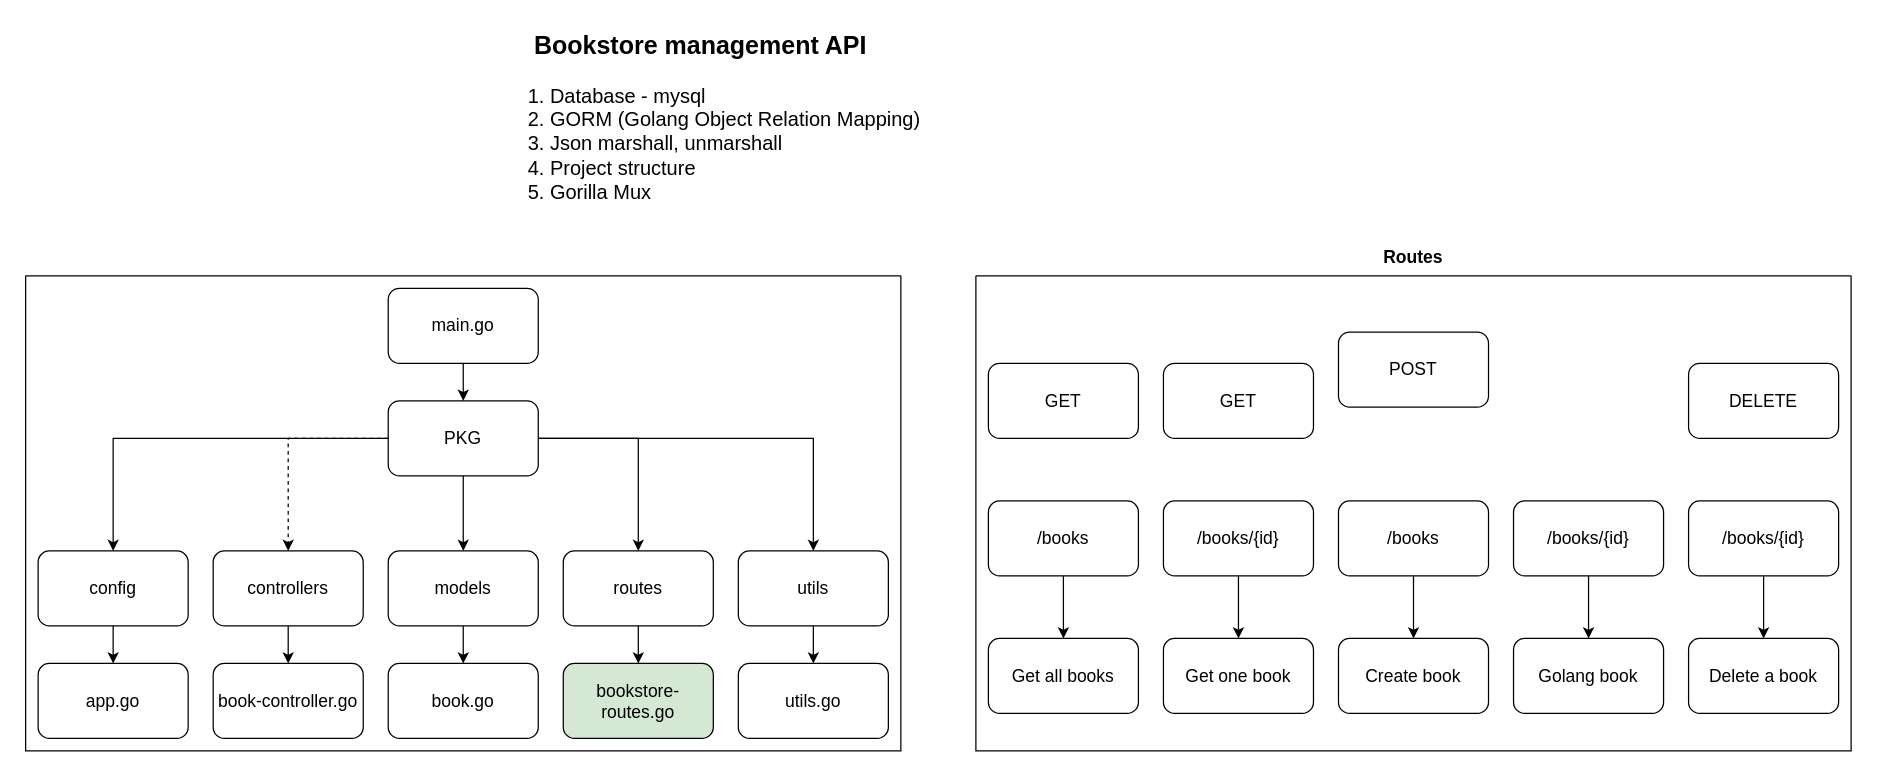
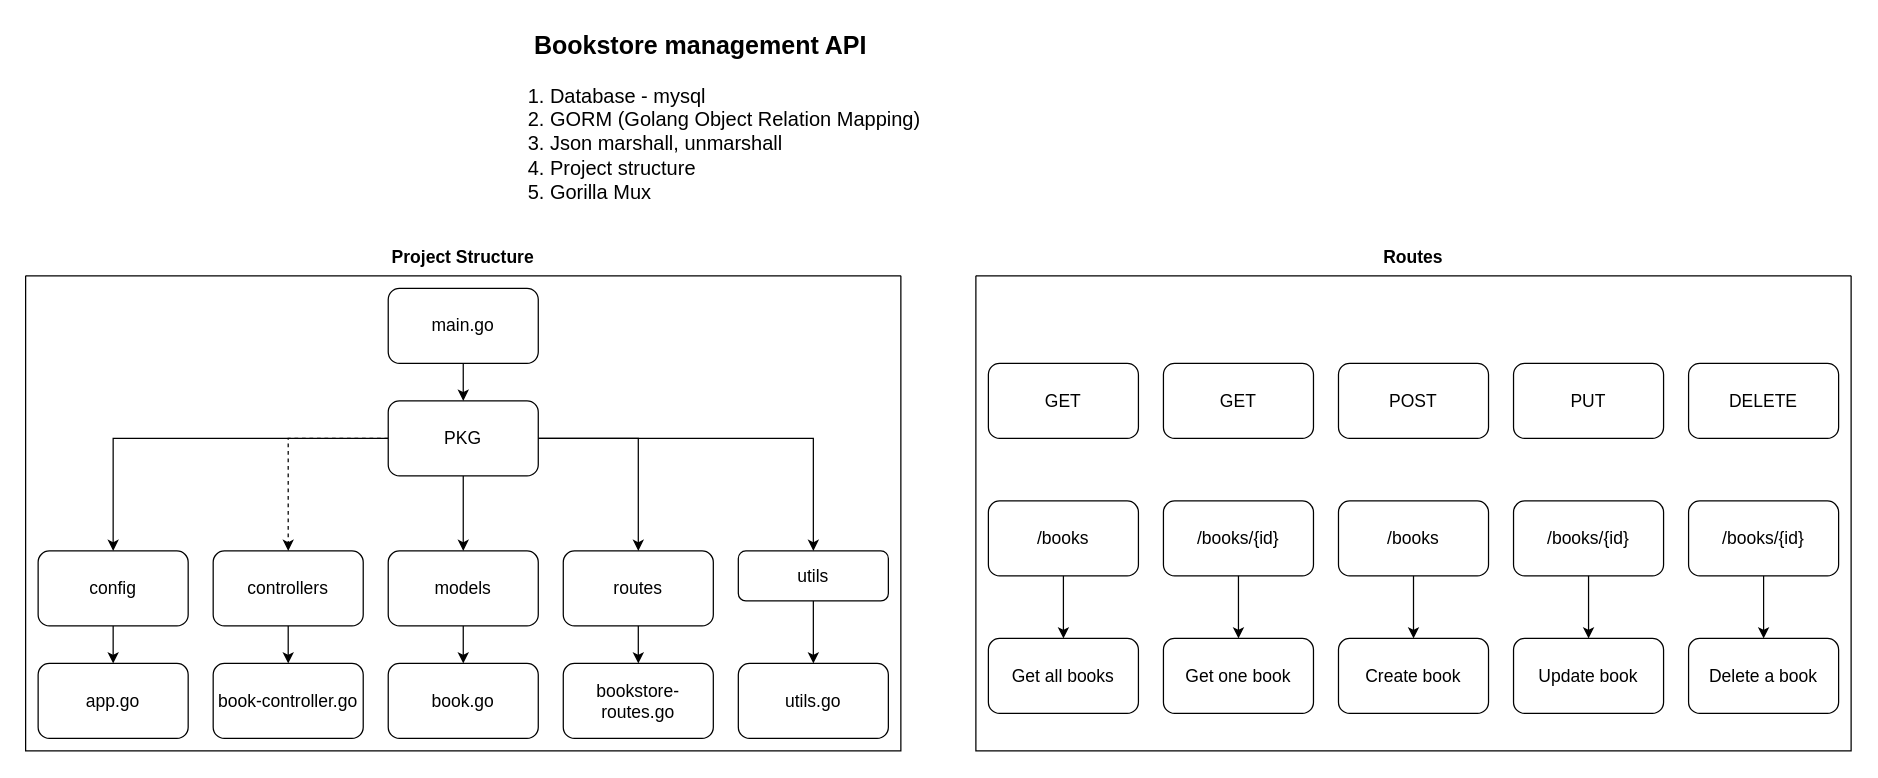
node "Project Structure": added
node "POST": moved (1413, 369) -> (1413, 401)
node "PUT": added
node "utils": size 150x75 -> 150x50
node "Golang book": label "Golang book" -> "Update book"
node "bookstore-routes.go": fillcolor #d5e8d4 -> #ffffff
